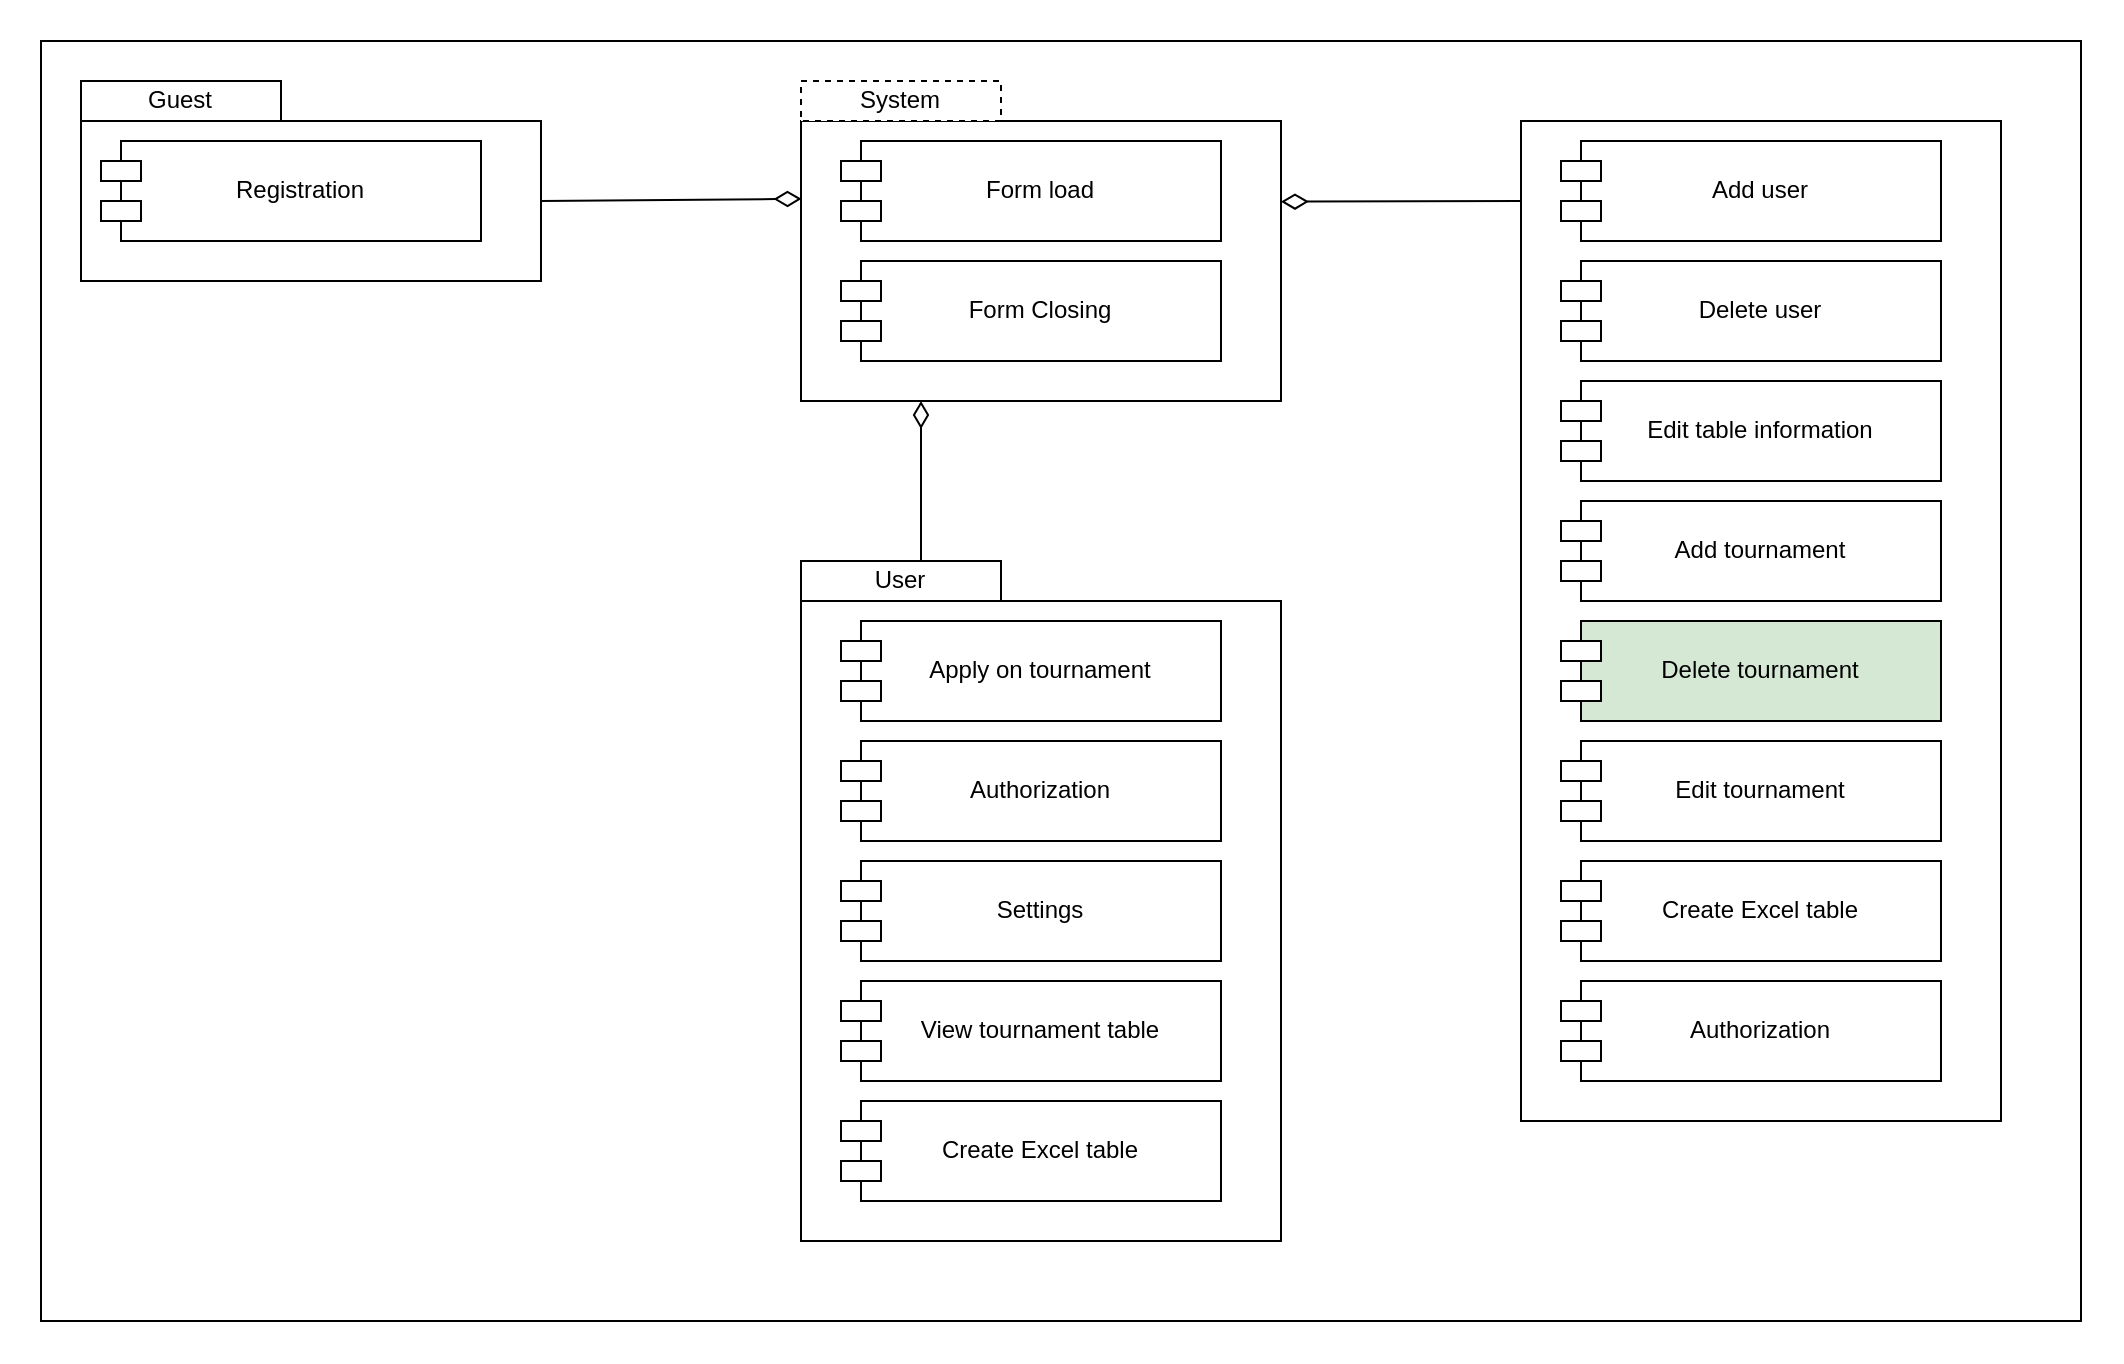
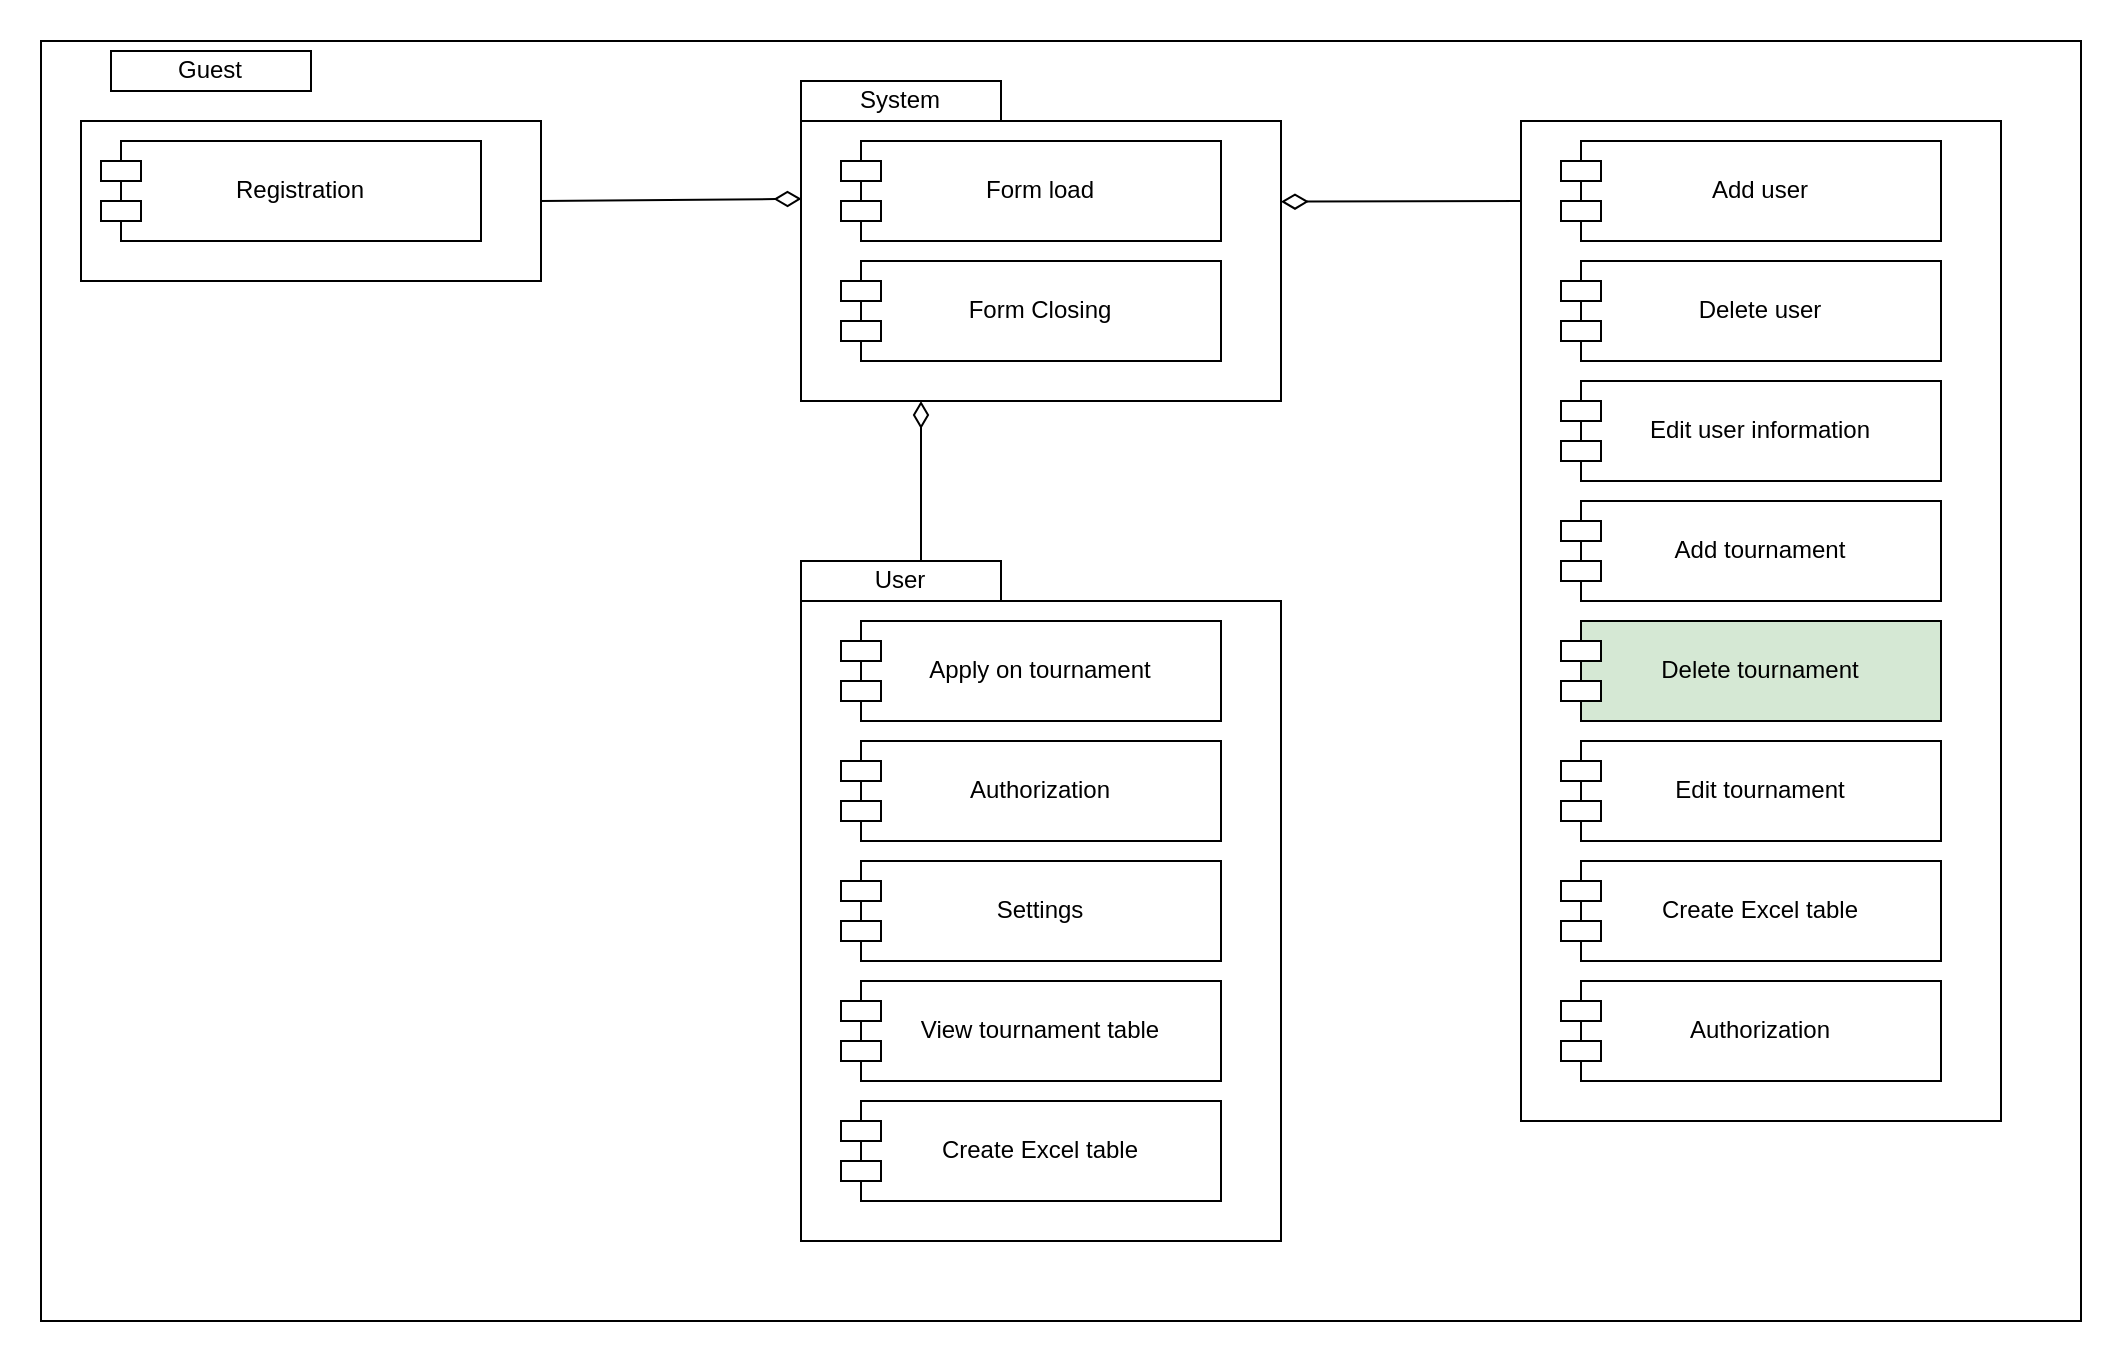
node "Guest": moved (181, 101) -> (211, 71)
node "System": style dashed -> solid
node "Edit table information": label "Edit table information" -> "Edit user information"
